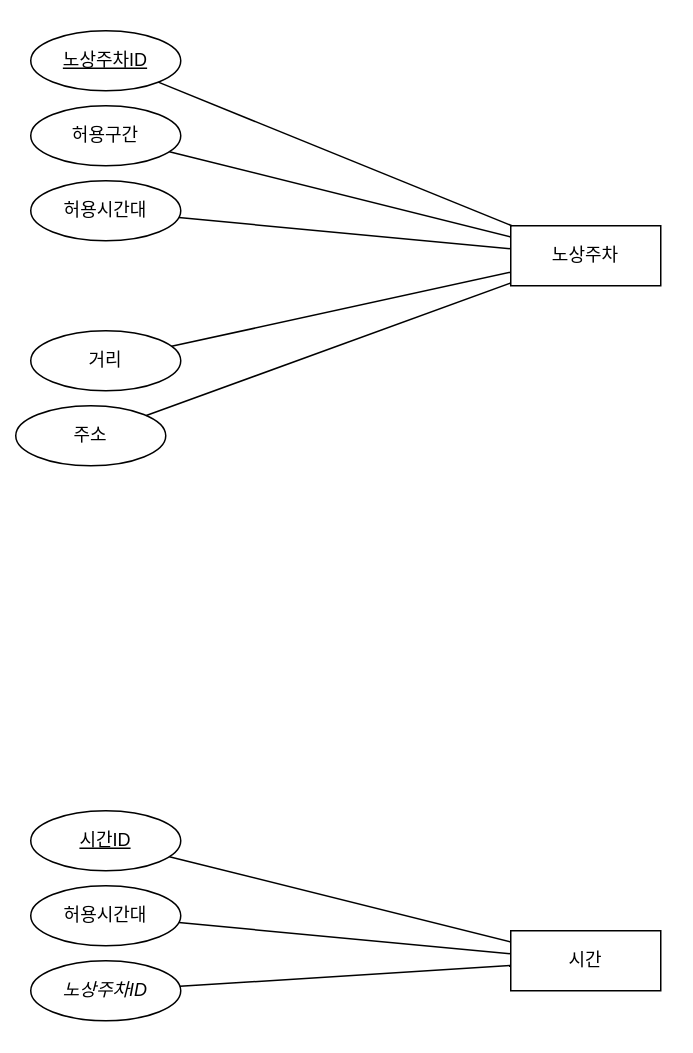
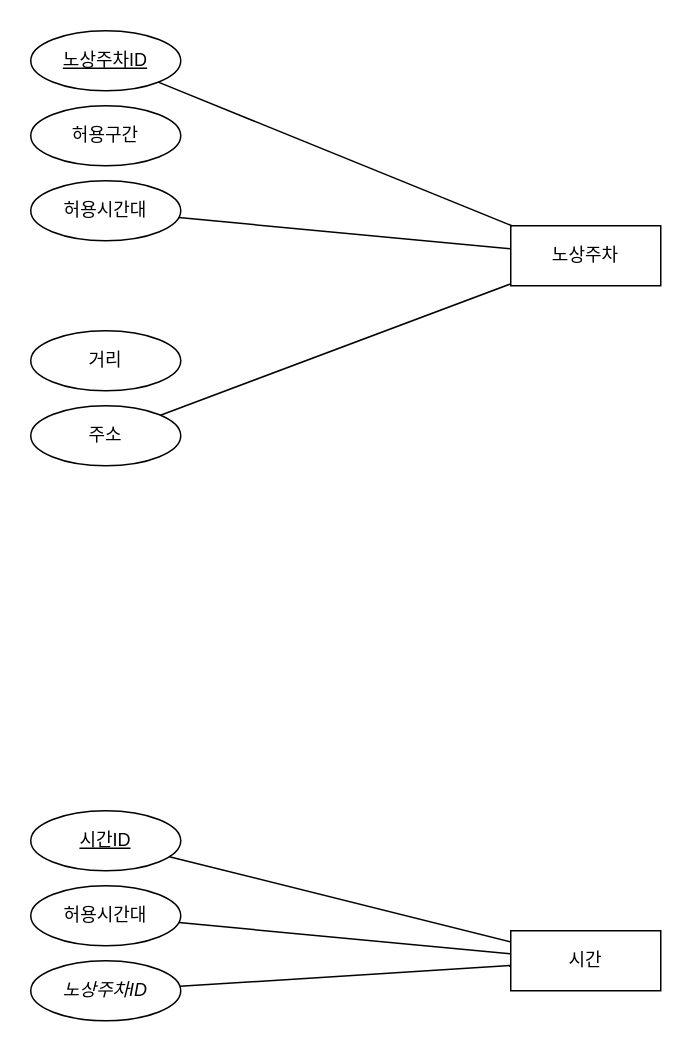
edge "허용구간" -- "노상주차": removed
edge "노상주차" -- "거리": removed
node "주소": moved (91, 436) -> (106, 436)
